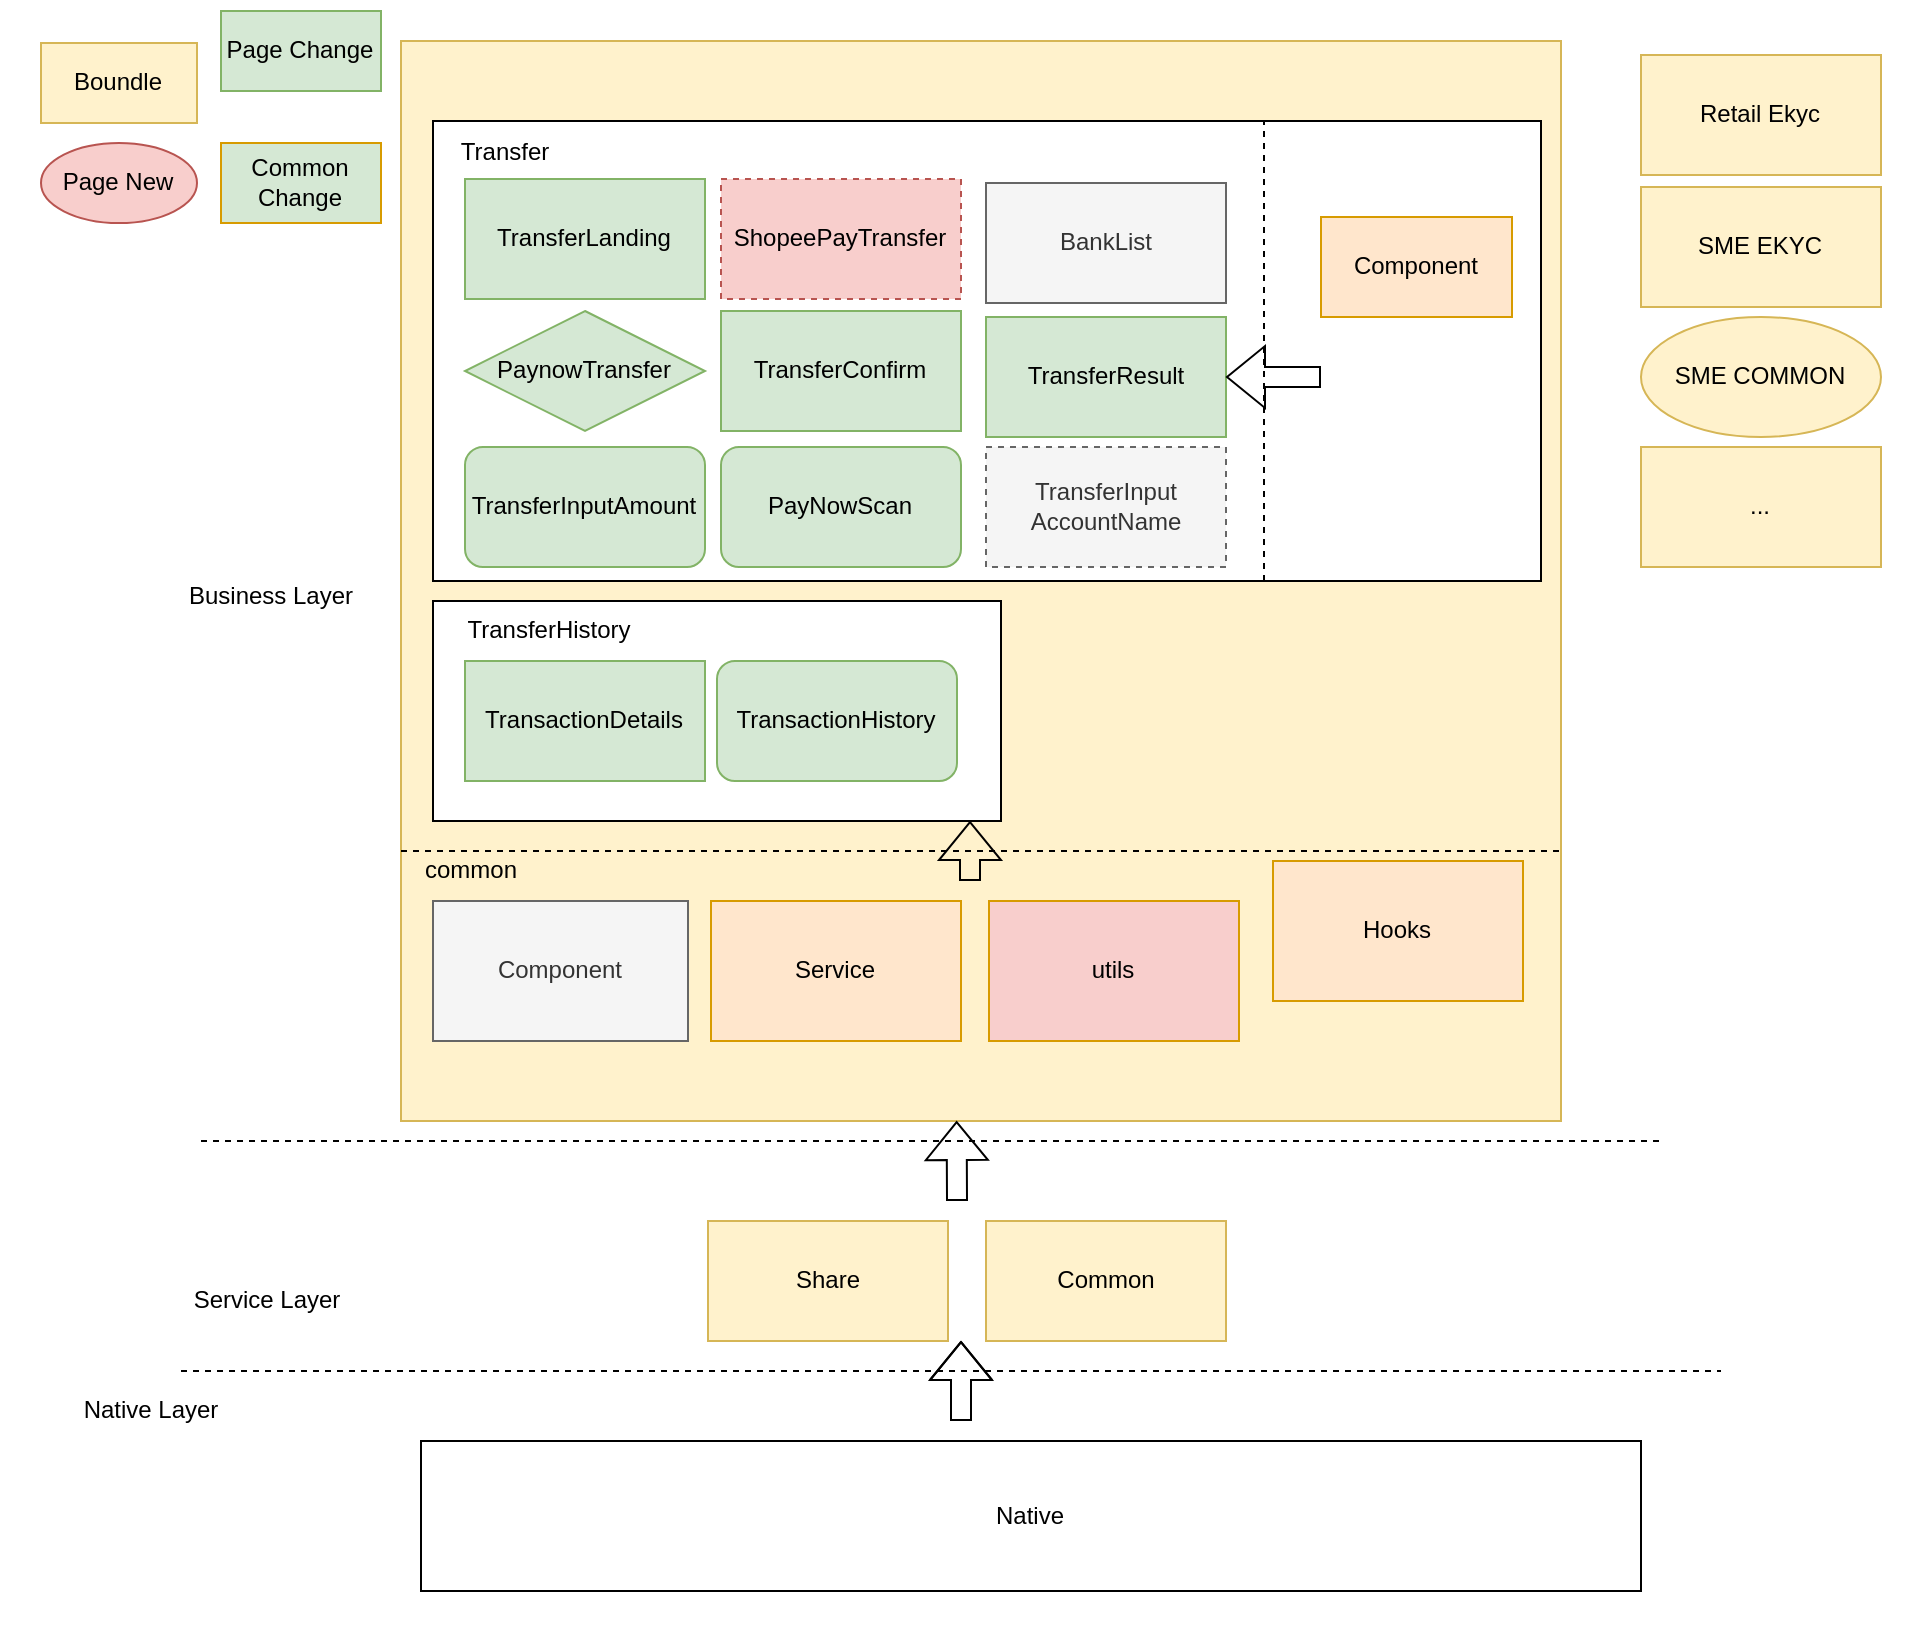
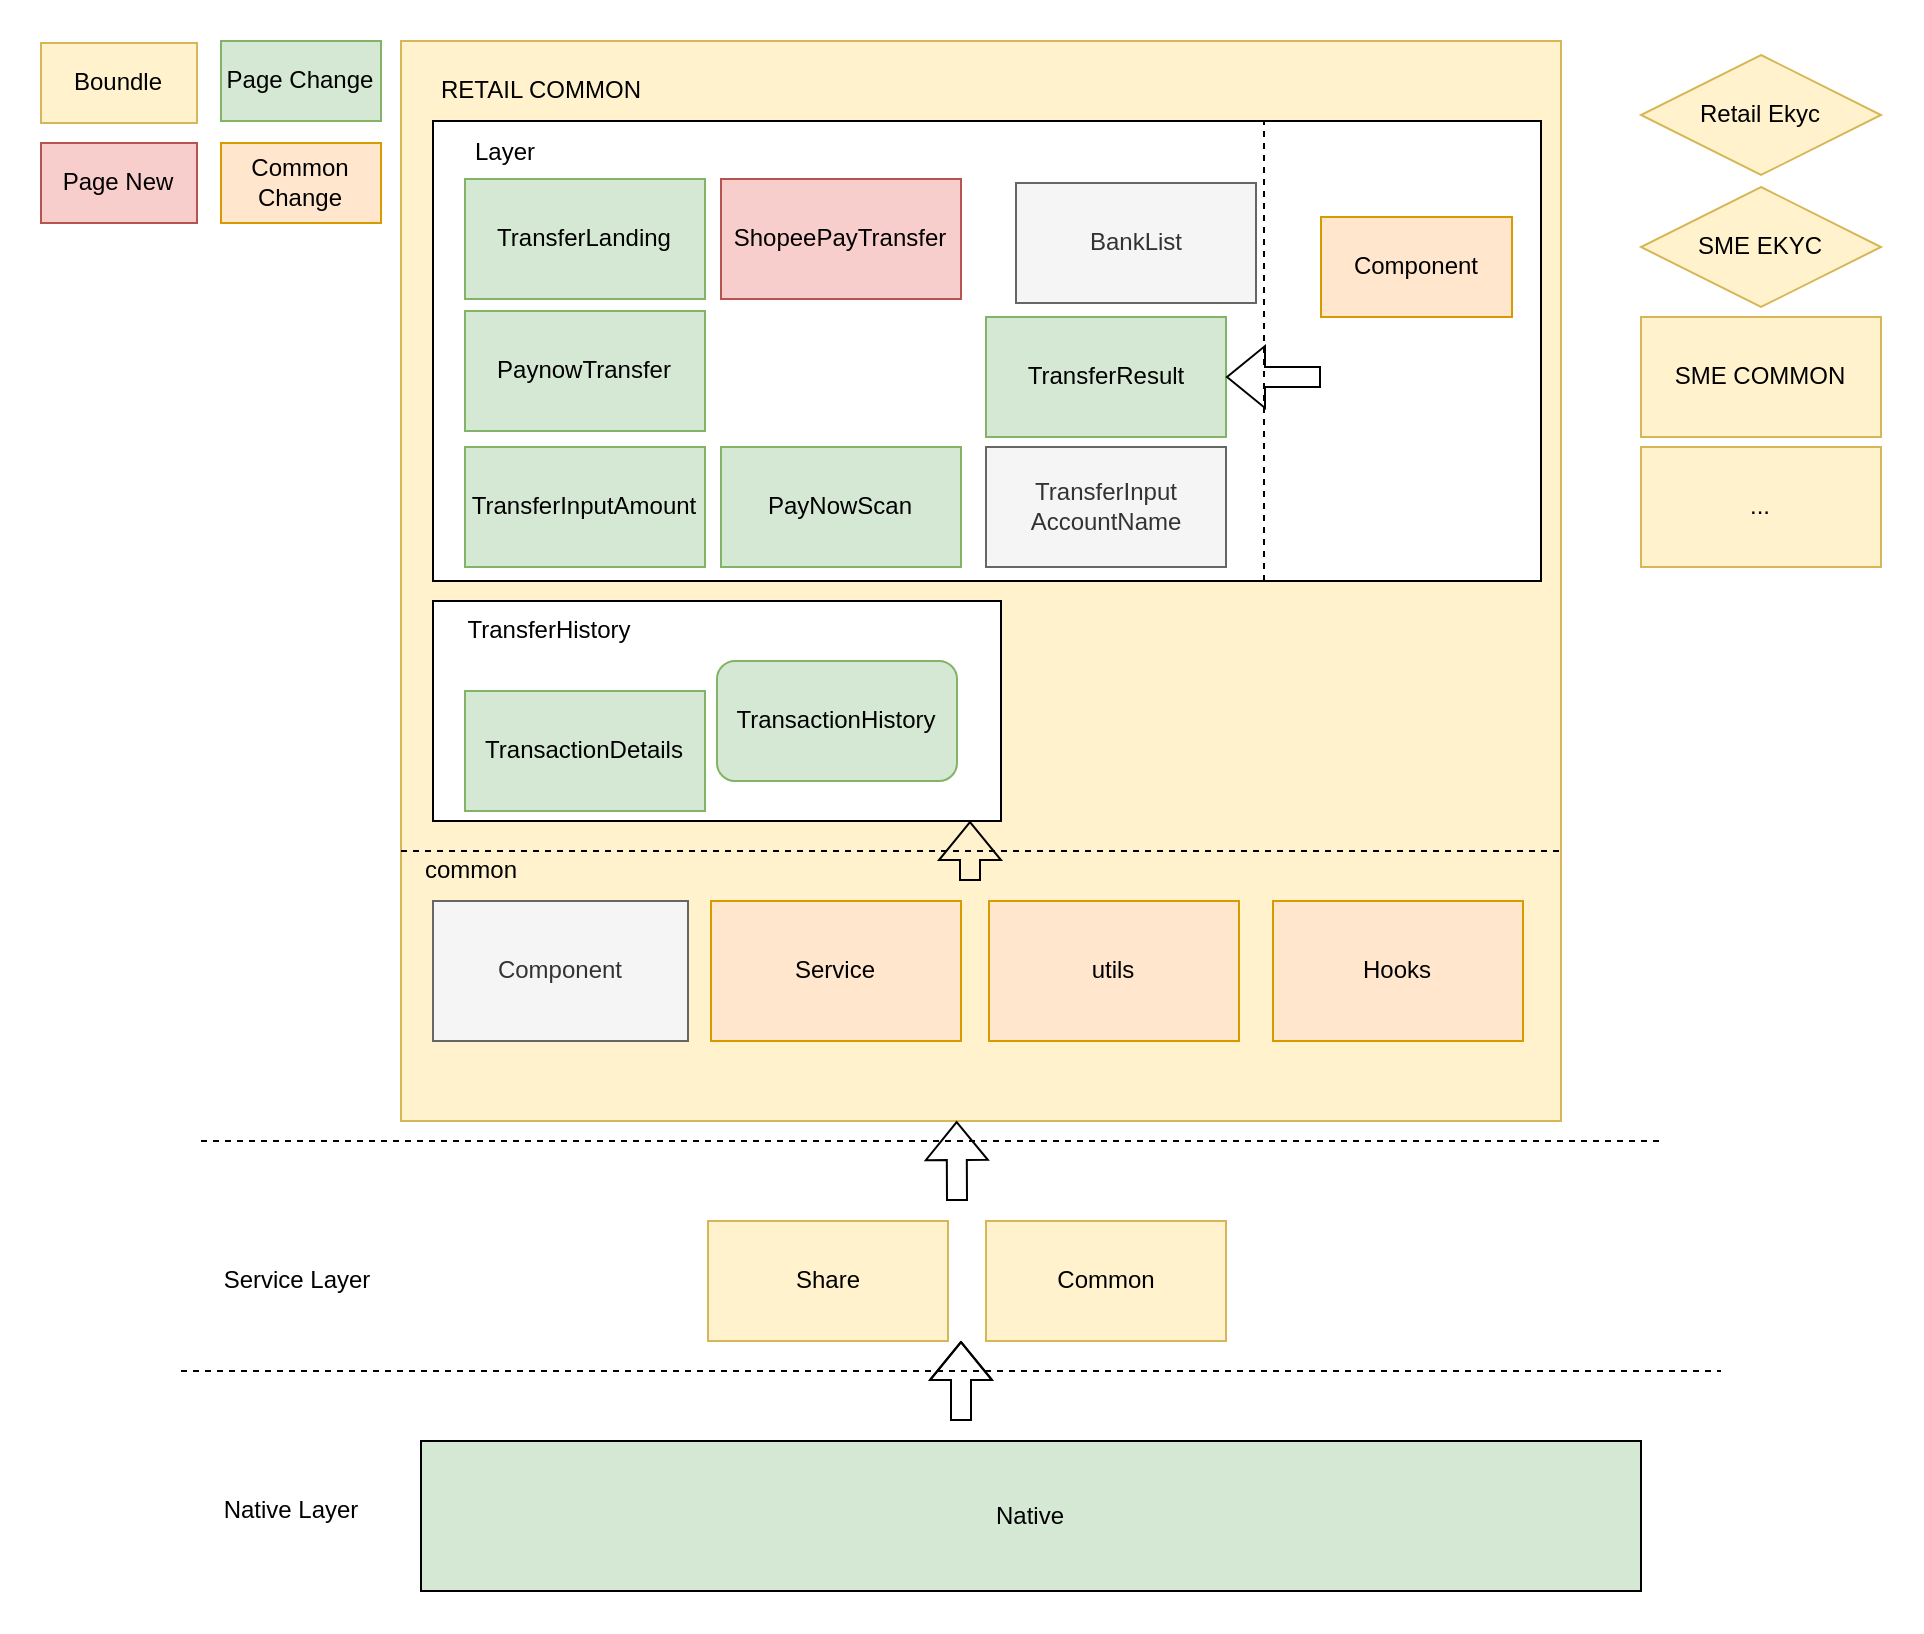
node "Page Change": moved (301, 51) -> (301, 81)
node "RETAIL COMMON": added
node "Retail Ekyc": shape rectangle -> diamond
node "Transfer": label "Transfer" -> "Layer"
node "Page New": shape ellipse -> rectangle
node "Common Change": fillcolor #d5e8d4 -> #ffe6cc
node "ShopeePayTransfer": style dashed -> solid
node "BankList": moved (1106, 243) -> (1136, 243)
node "SME EKYC": shape rectangle -> diamond
node "PaynowTransfer": shape diamond -> rectangle
node "TransferConfirm": removed
node "SME COMMON": shape ellipse -> rectangle
node "TransferInputAmount": shape rounded rectangle -> rectangle
node "PayNowScan": shape rounded rectangle -> rectangle
node "TransferInput AccountName": style dashed -> solid
node "Business Layer": removed
node "TransactionDetails": moved (585, 721) -> (585, 751)
node "Hooks": moved (1398, 931) -> (1398, 971)
node "utils": fillcolor #f8cecc -> #ffe6cc
node "Service Layer": moved (267, 1301) -> (297, 1281)
node "Native Layer": moved (151, 1411) -> (291, 1511)
node "Native": fillcolor #ffffff -> #d5e8d4
